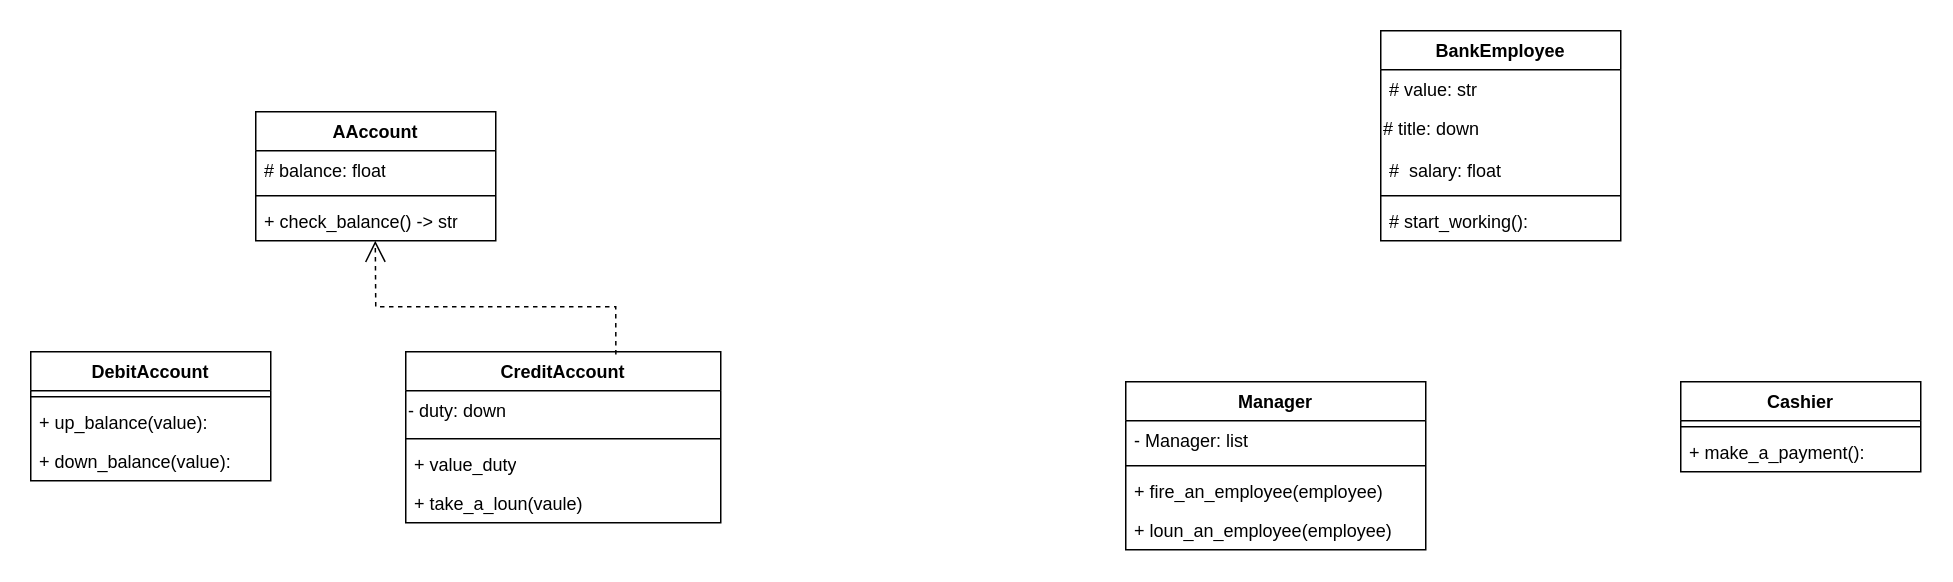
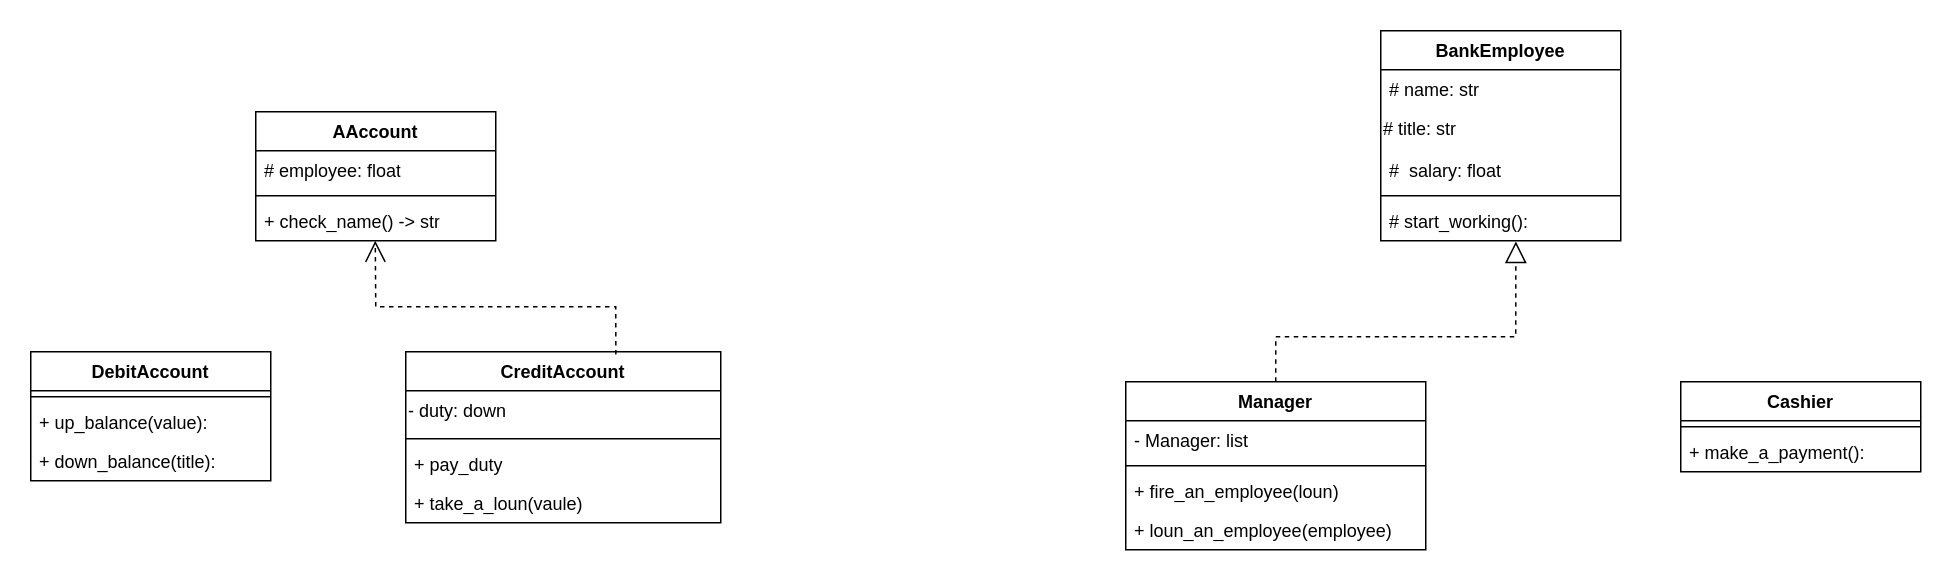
node "# value: str": label "# value: str" -> "# name: str"
node "# title: down": label "# title: down" -> "# title: str"
node "# balance: float": label "# balance: float" -> "# employee: float"
node "+ check_balance() -> str": label "+ check_balance() -> str" -> "+ check_name() -> str"
edge "Manager" -> "# start_working():": added
node "+ down_balance(value):": label "+ down_balance(value):" -> "+ down_balance(title):"
node "+ value_duty": label "+ value_duty" -> "+ pay_duty"
node "+ fire_an_employee(employee)": label "+ fire_an_employee(employee)" -> "+ fire_an_employee(loun)"
